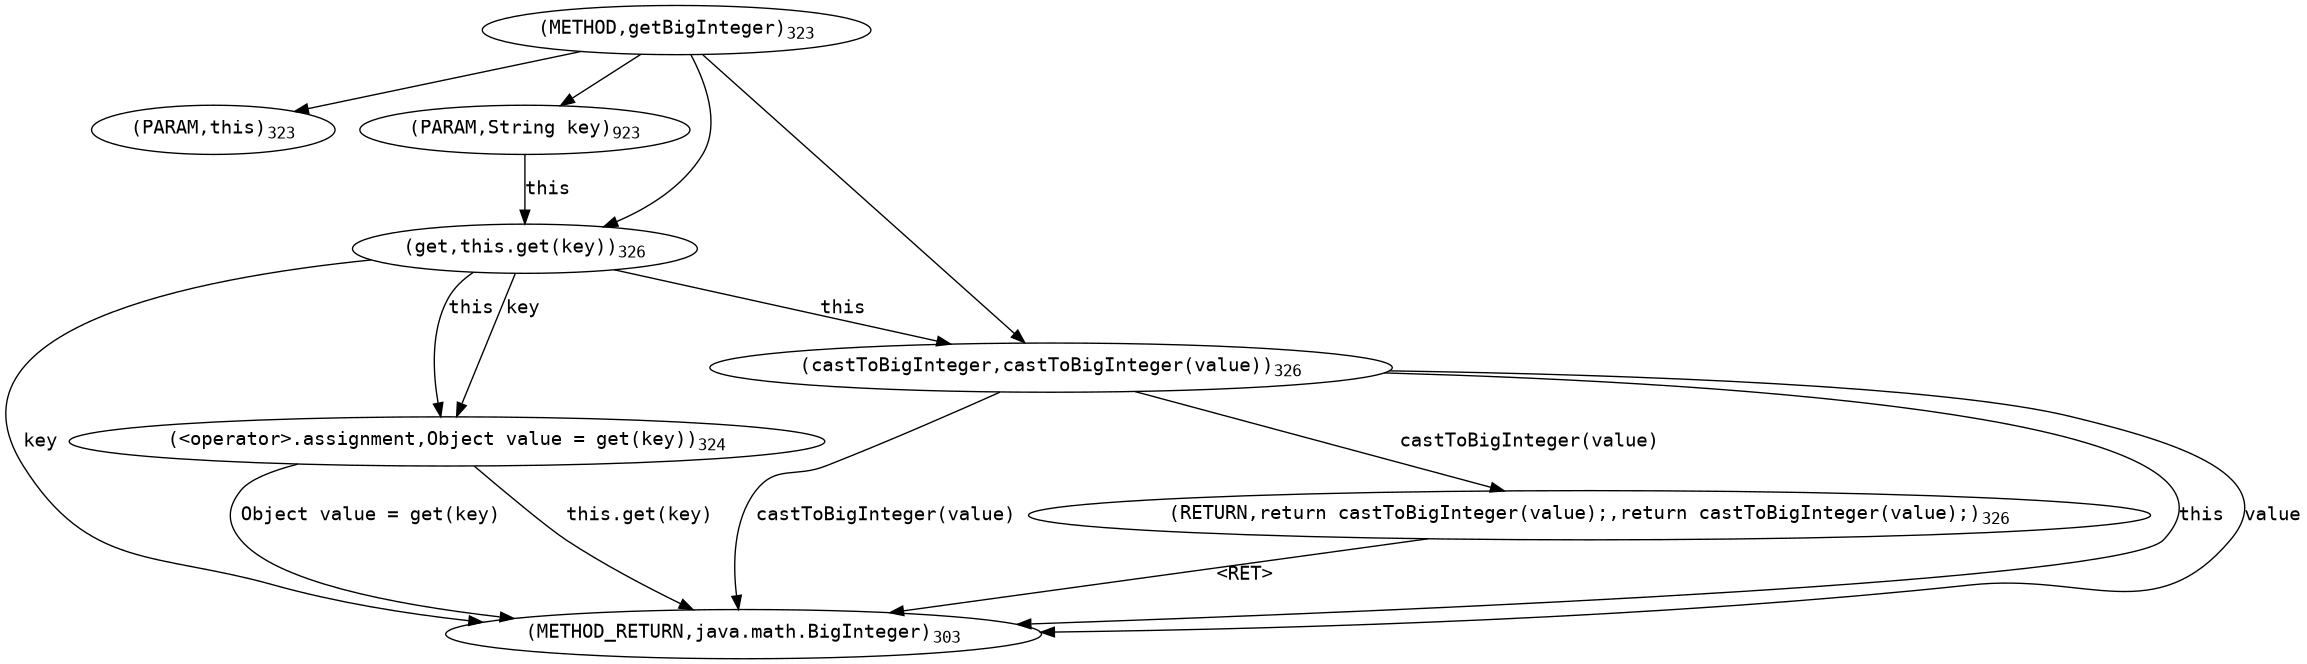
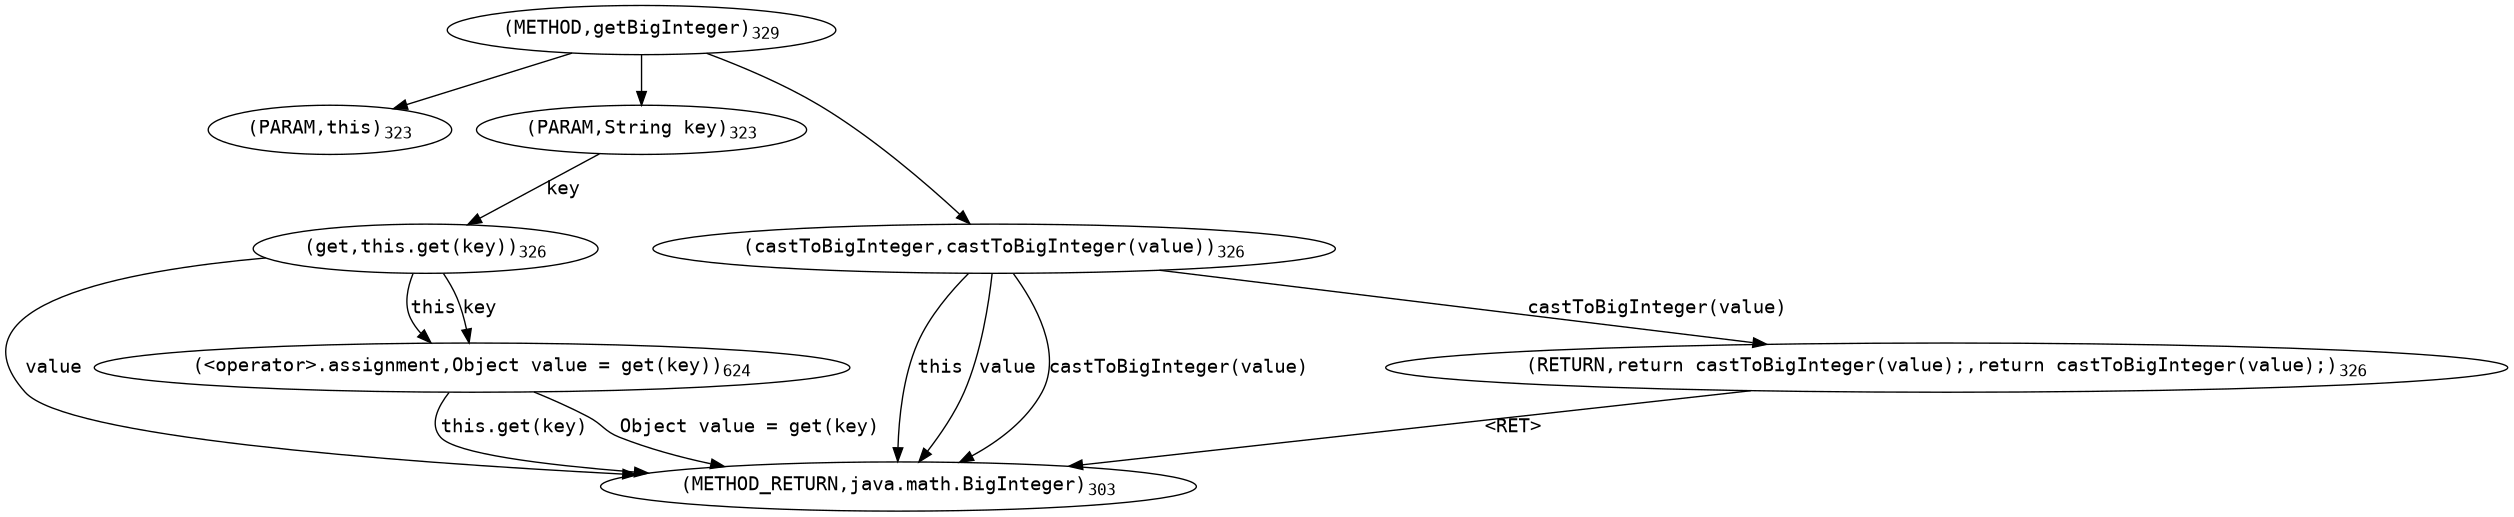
node "(METHOD,getBigInteger)": text "323" -> "329"
node "(PARAM,String key)": text "923" -> "323"
edge "(METHOD,getBigInteger)" -> "(get,this.get(key))": removed
edge "(PARAM,String key)" -> "(get,this.get(key))": label "this" -> "key"
edge "(get,this.get(key))" -> "(castToBigInteger,castToBigInteger(value))": removed, label "this"
node "(<operator>.assignment,Object value = get(key))": text "324" -> "624"
edge "(get,this.get(key))" -> "(METHOD_RETURN,java.math.BigInteger)": label "key" -> "value"
